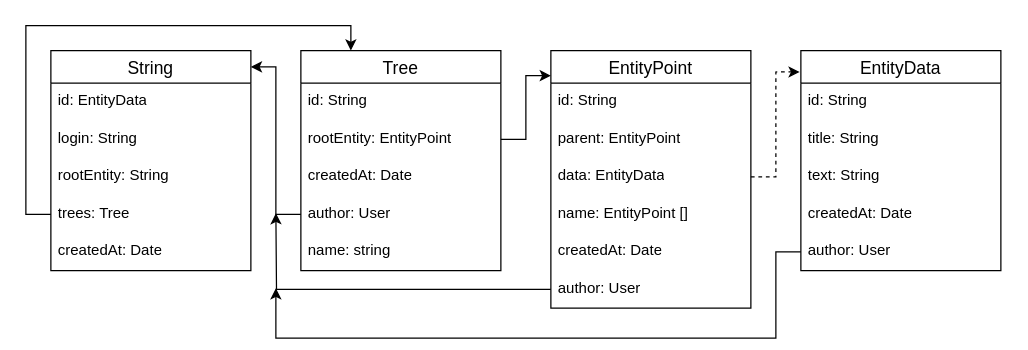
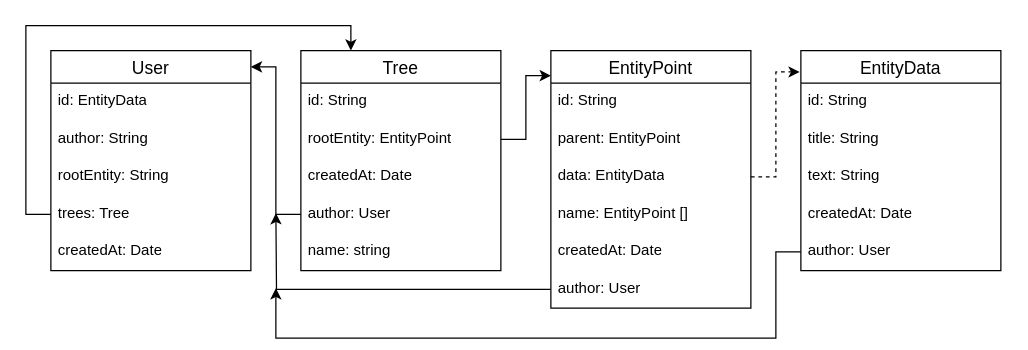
node "String": label "String" -> "User"
node "login: String": label "login: String" -> "author: String"
